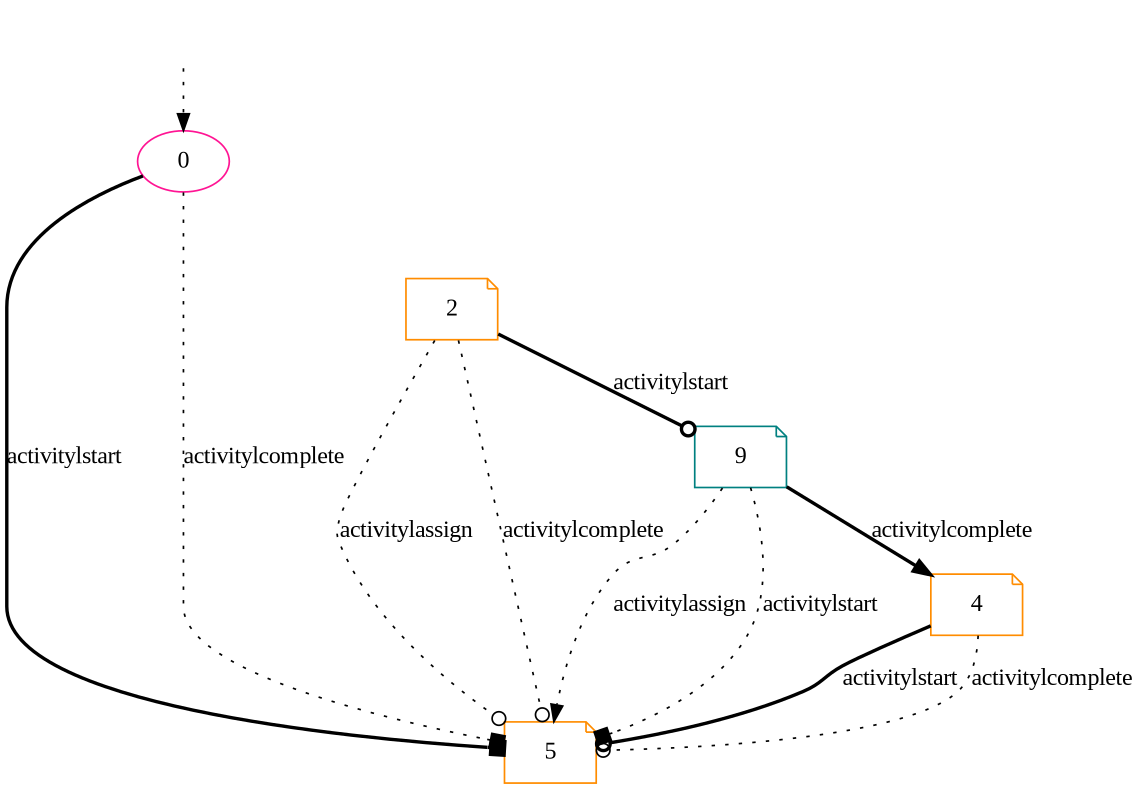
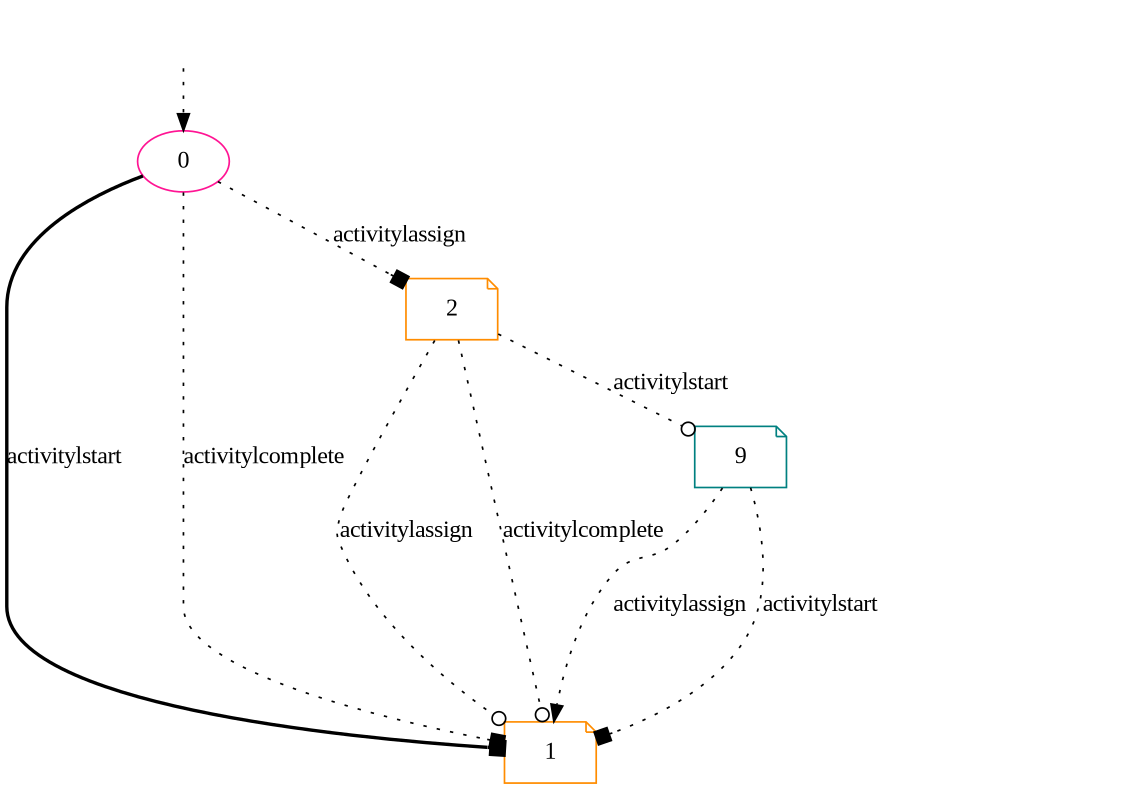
edge "0" -> "2": added, label "activitylassign"
edge "2" -> "9": style bold -> dotted
node "4": removed
node "5": label "5" -> "1"
